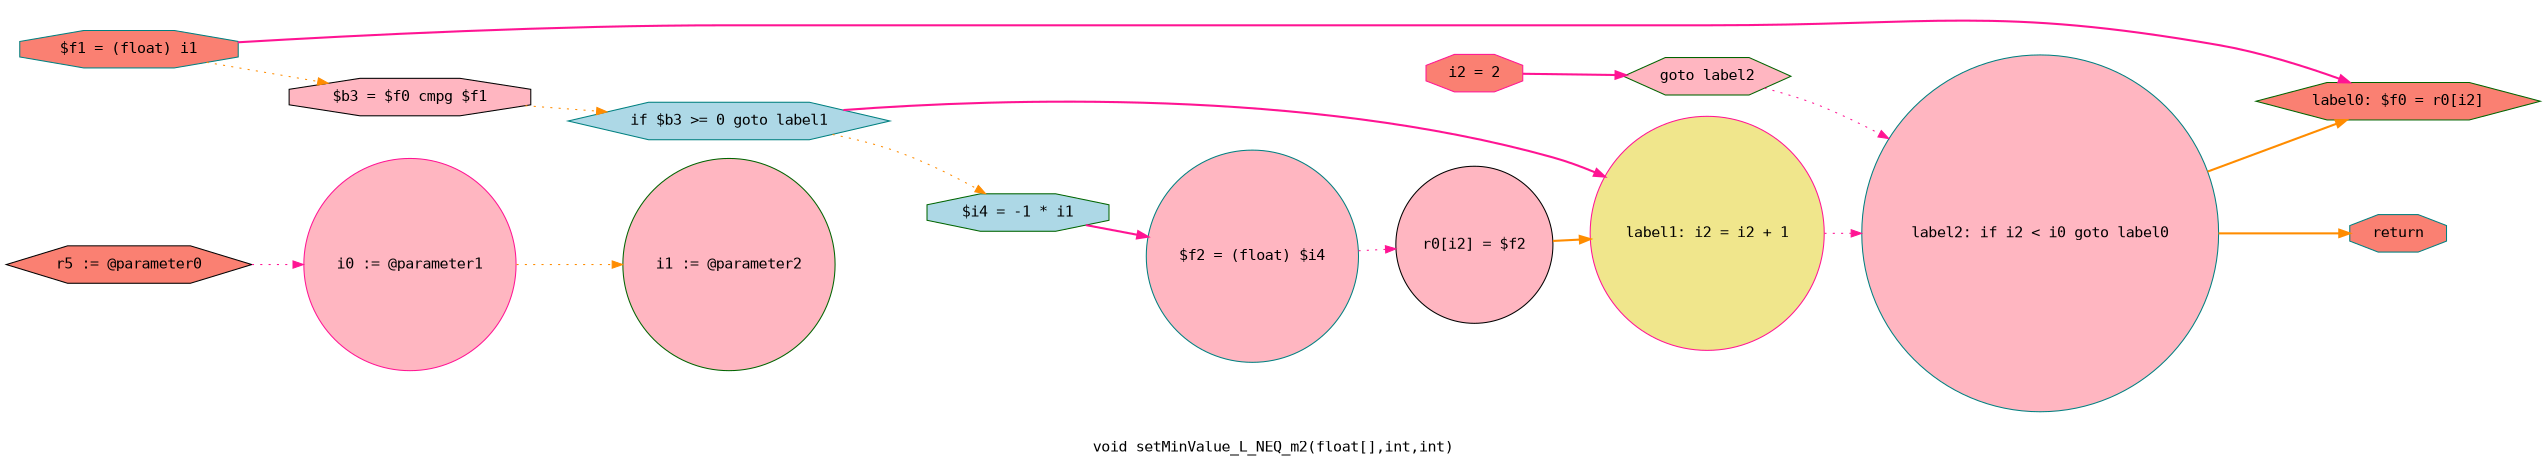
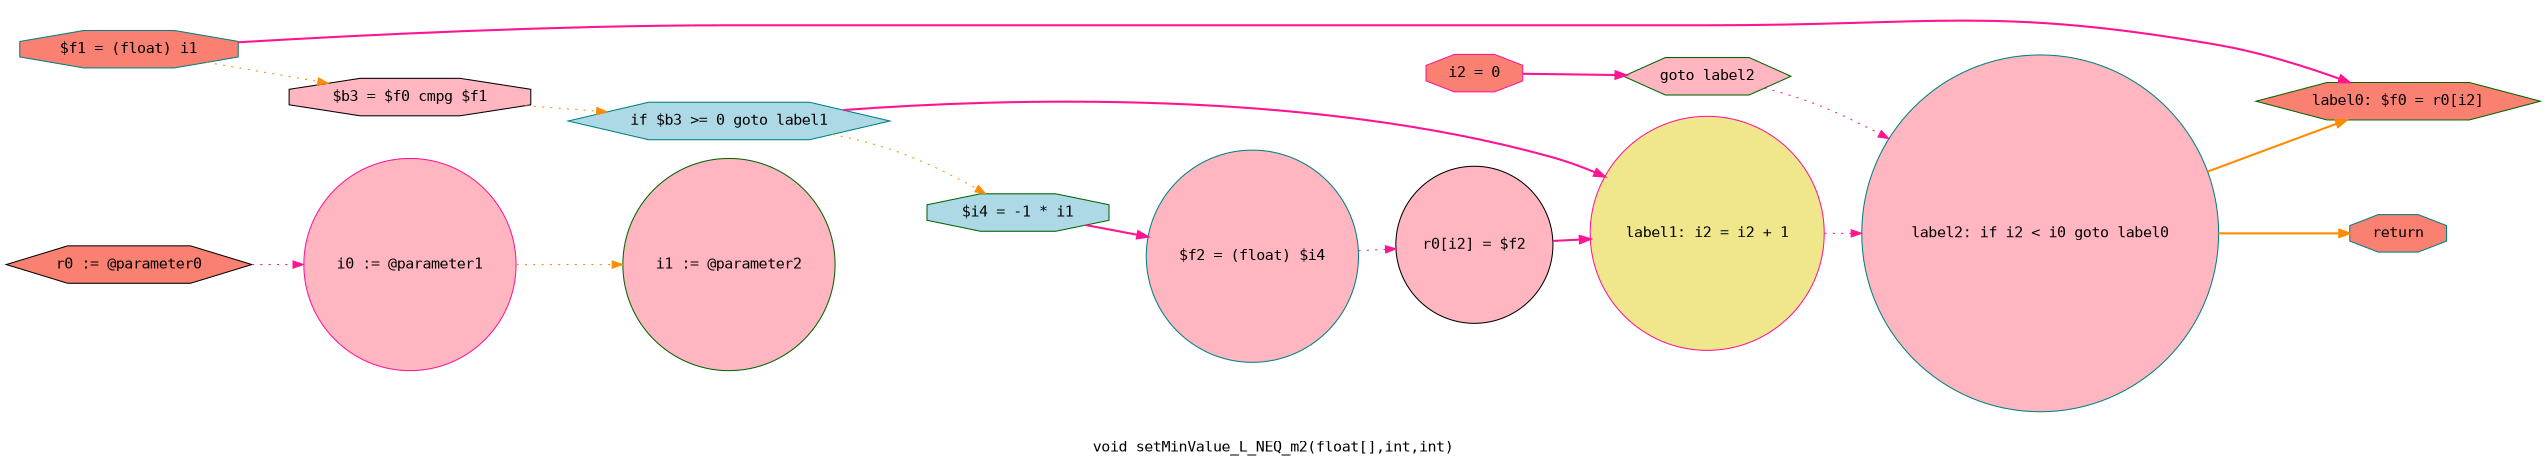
node "i2 = 2": label "i2 = 2" -> "i2 = 0"
edge "r0[i2] = $f2" -> "label1: i2 = i2 + 1": color darkorange -> deeppink
node "r5 := @parameter0": label "r5 := @parameter0" -> "r0 := @parameter0"
